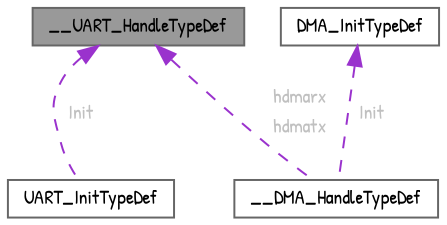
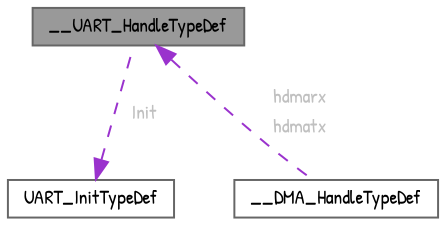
node "DMA_InitTypeDef": removed
edge "UART_InitTypeDef" -> "__UART_HandleTypeDef": reversed
